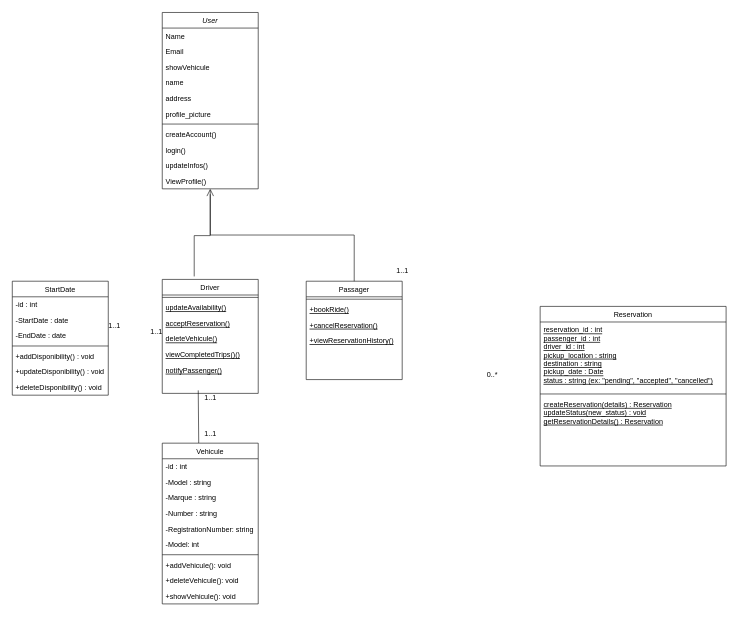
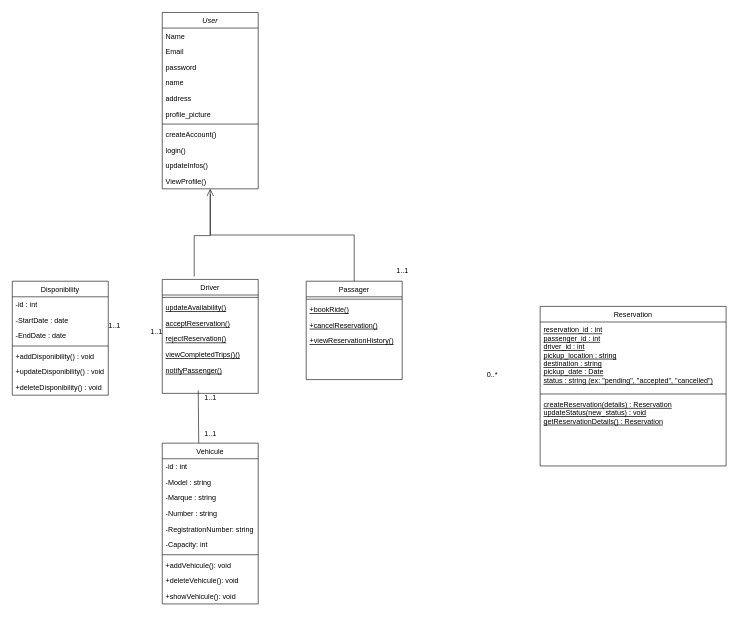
node "showVehicule": label "showVehicule" -> "password"
node "StartDate": label "StartDate" -> "Disponibility"
node "deleteVehicule()": label "deleteVehicule()" -> "rejectReservation()"
node "-Model: int": label "-Model: int" -> "-Capacity: int"
